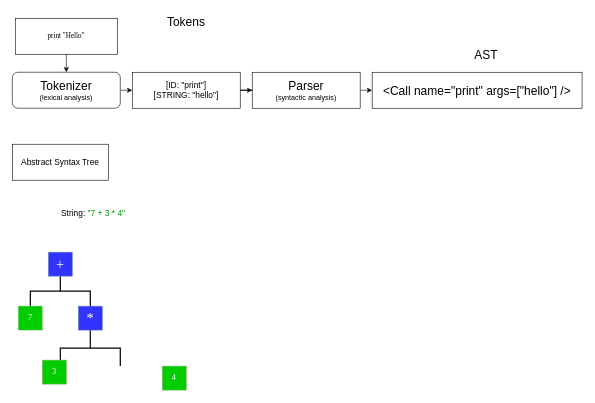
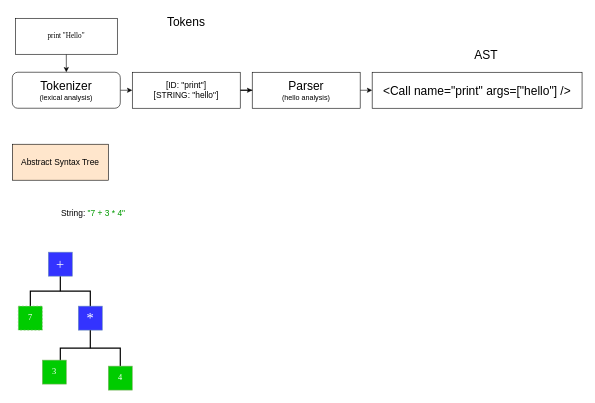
node "Parser (syntactic analysis)": label "Parser (syntactic analysis)" -> "Parser (hello analysis)"
node "Abstract Syntax Tree": fillcolor #ffffff -> #ffe6cc
node "4": moved (174, 378) -> (120, 378)
